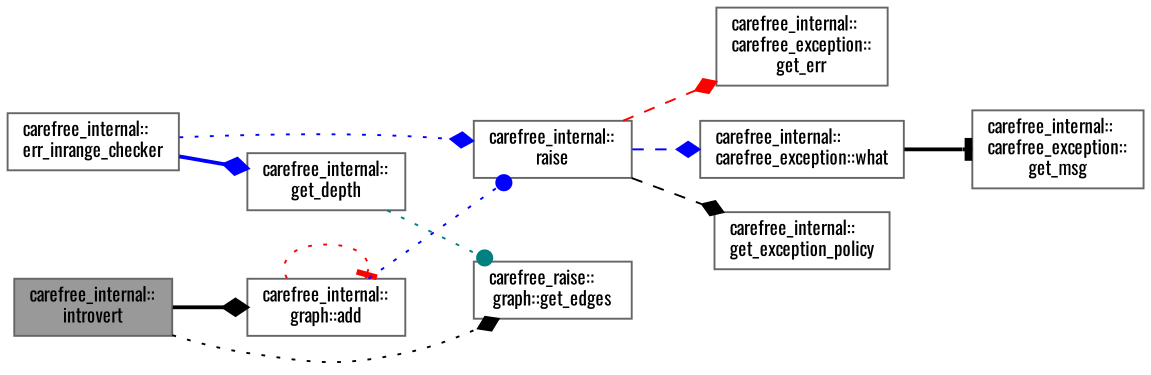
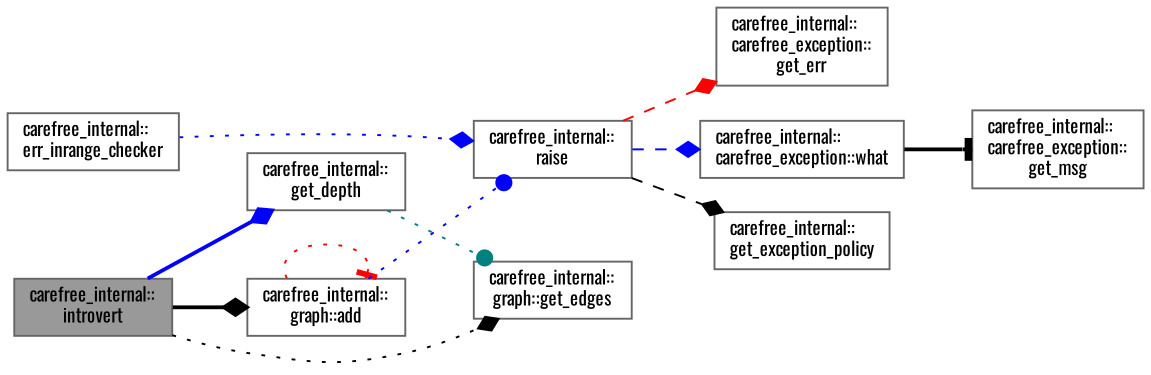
edge "carefree_internal:: err_inrange_checker" -> "carefree_internal:: get_depth": now "carefree_internal:: introvert" -> "carefree_internal:: get_depth"
node "carefree_raise:: graph::get_edges": label "carefree_raise:: graph::get_edges" -> "carefree_internal:: graph::get_edges"
